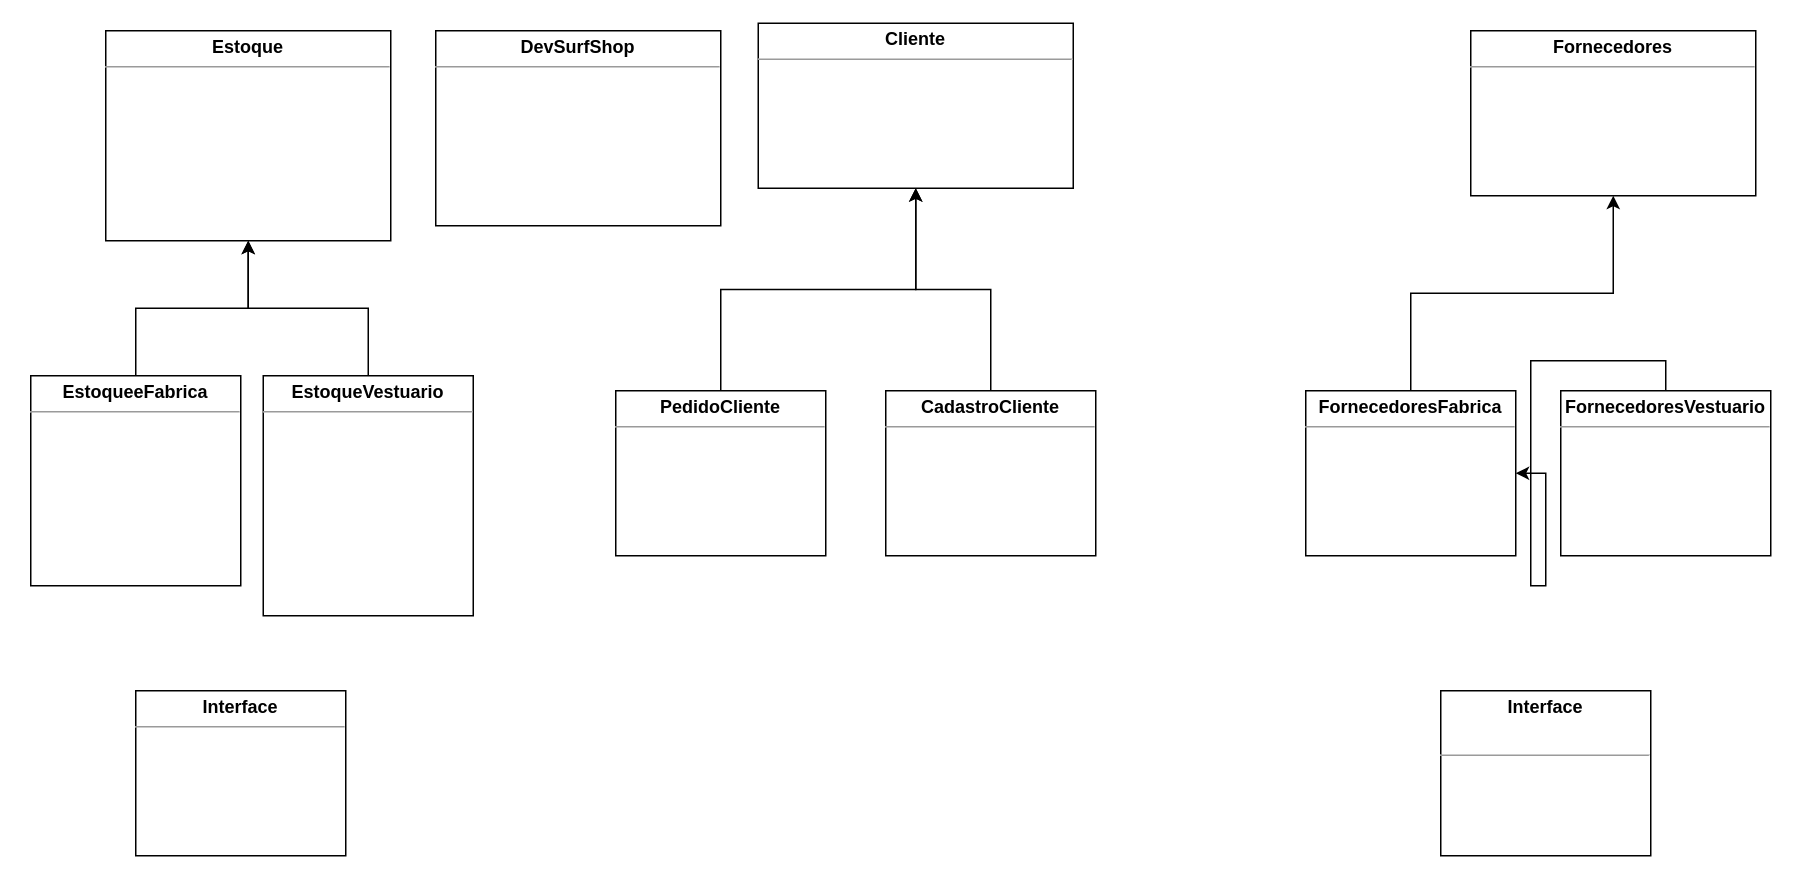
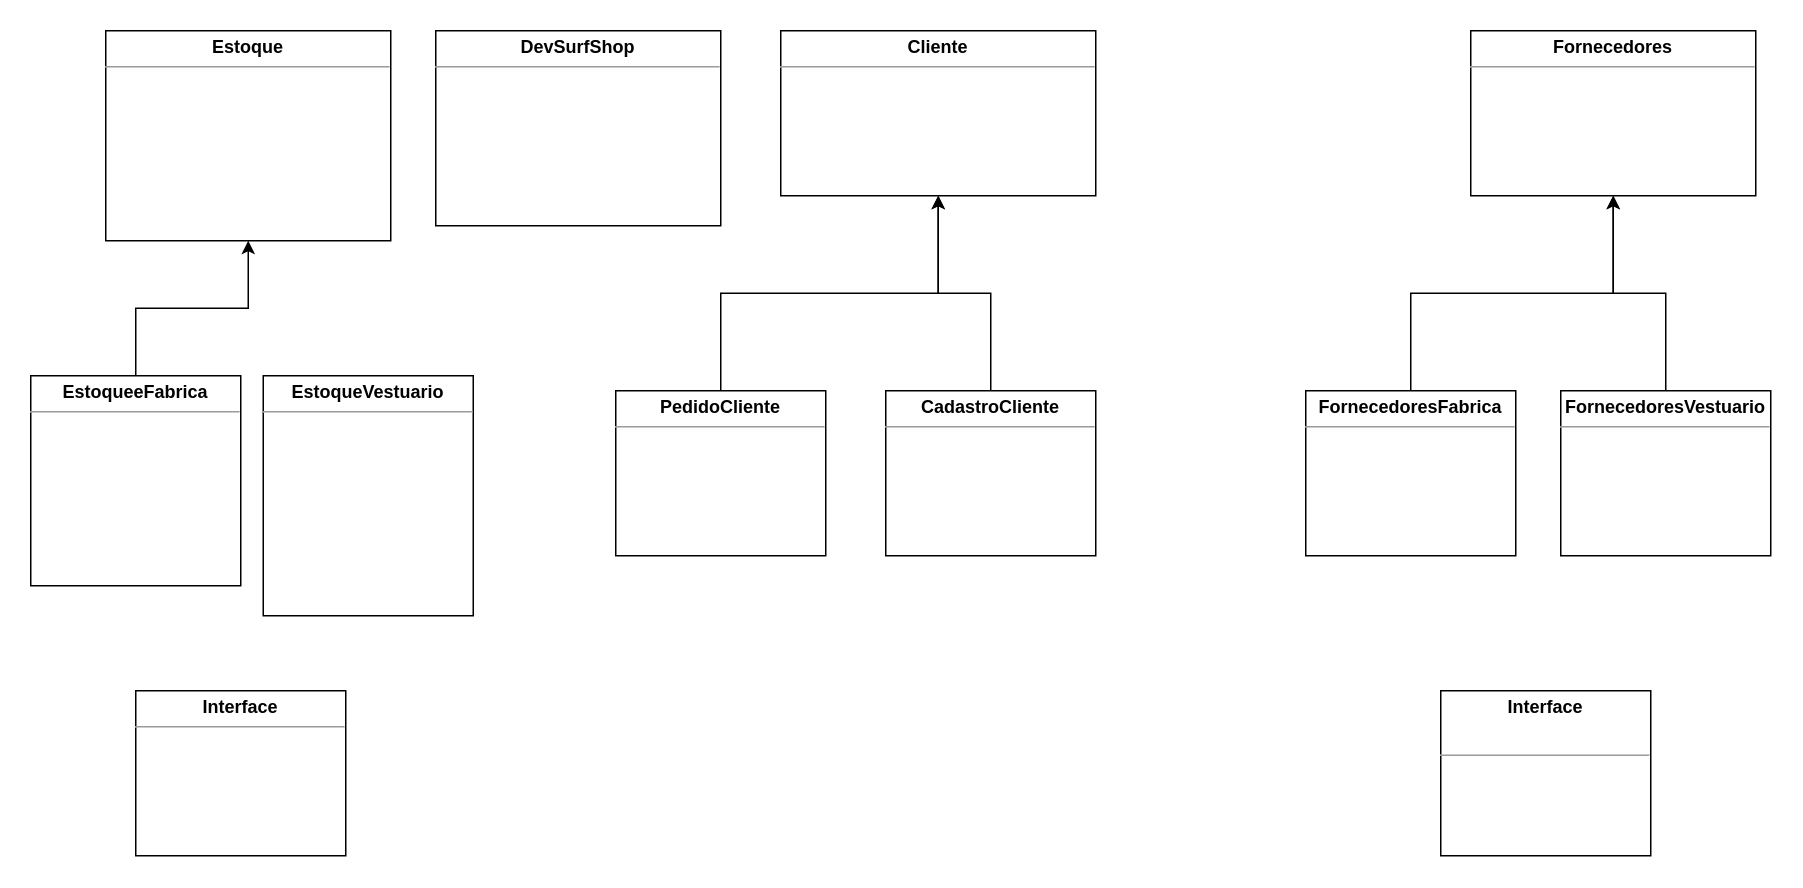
node "Cliente": moved (916, 106) -> (938, 113)
edge "EstoqueVestuario" -> "Estoque": removed
edge "FornecedoresVestuario" -> "FornecedoresFabrica": now "FornecedoresVestuario" -> "Fornecedores"
